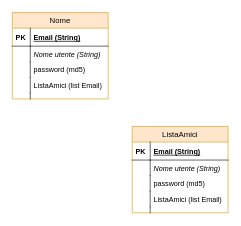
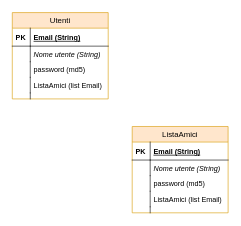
node "Nome": label "Nome" -> "Utenti"
